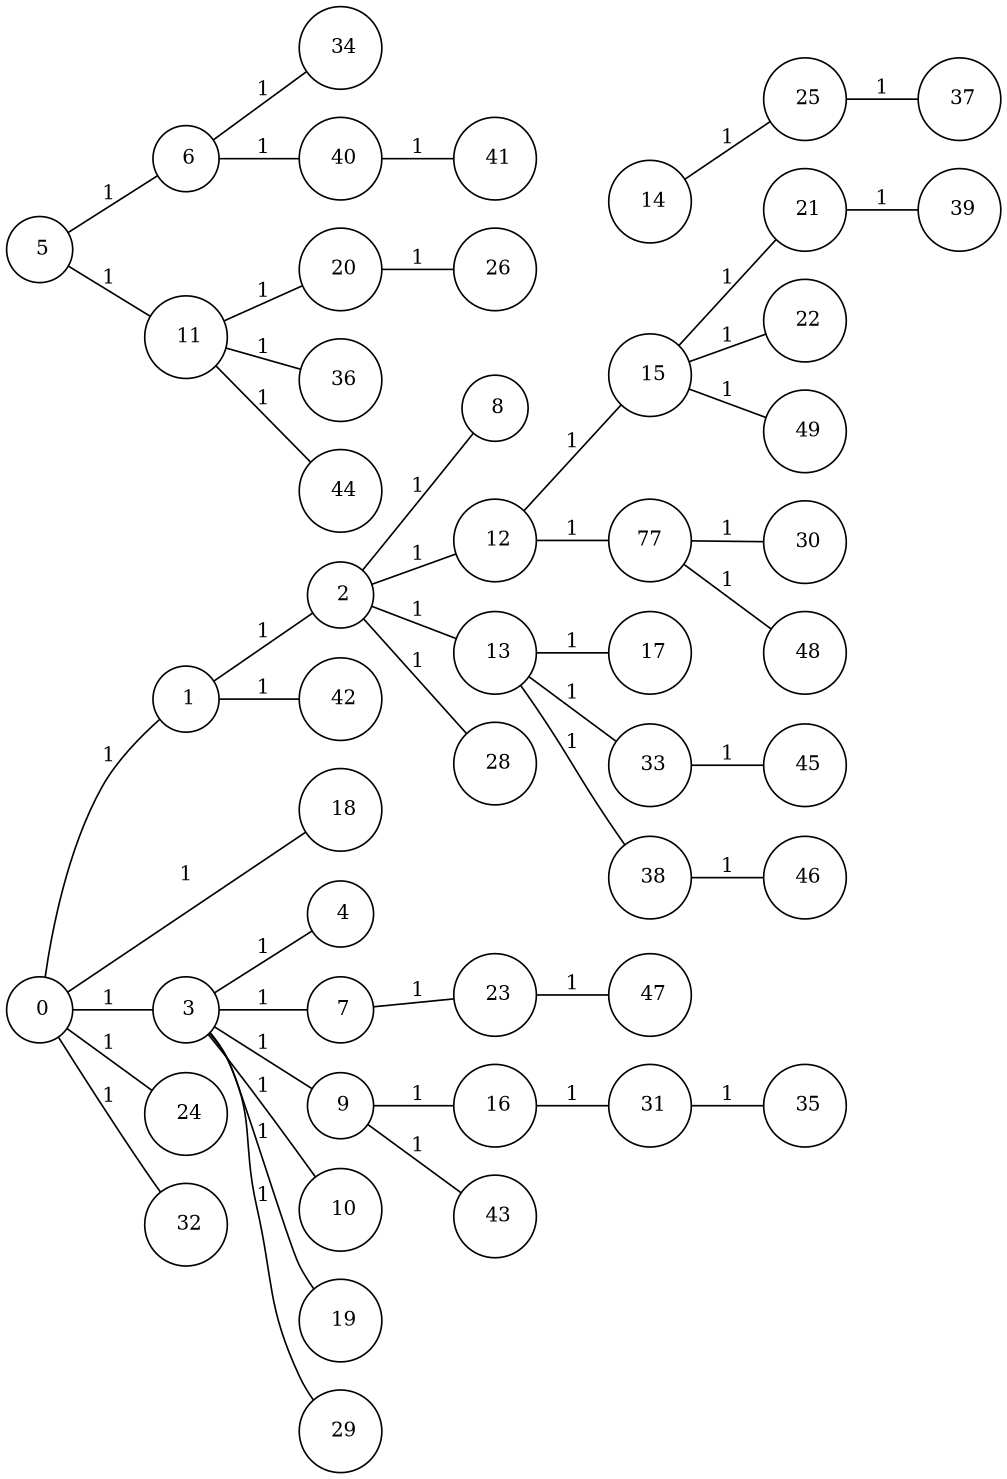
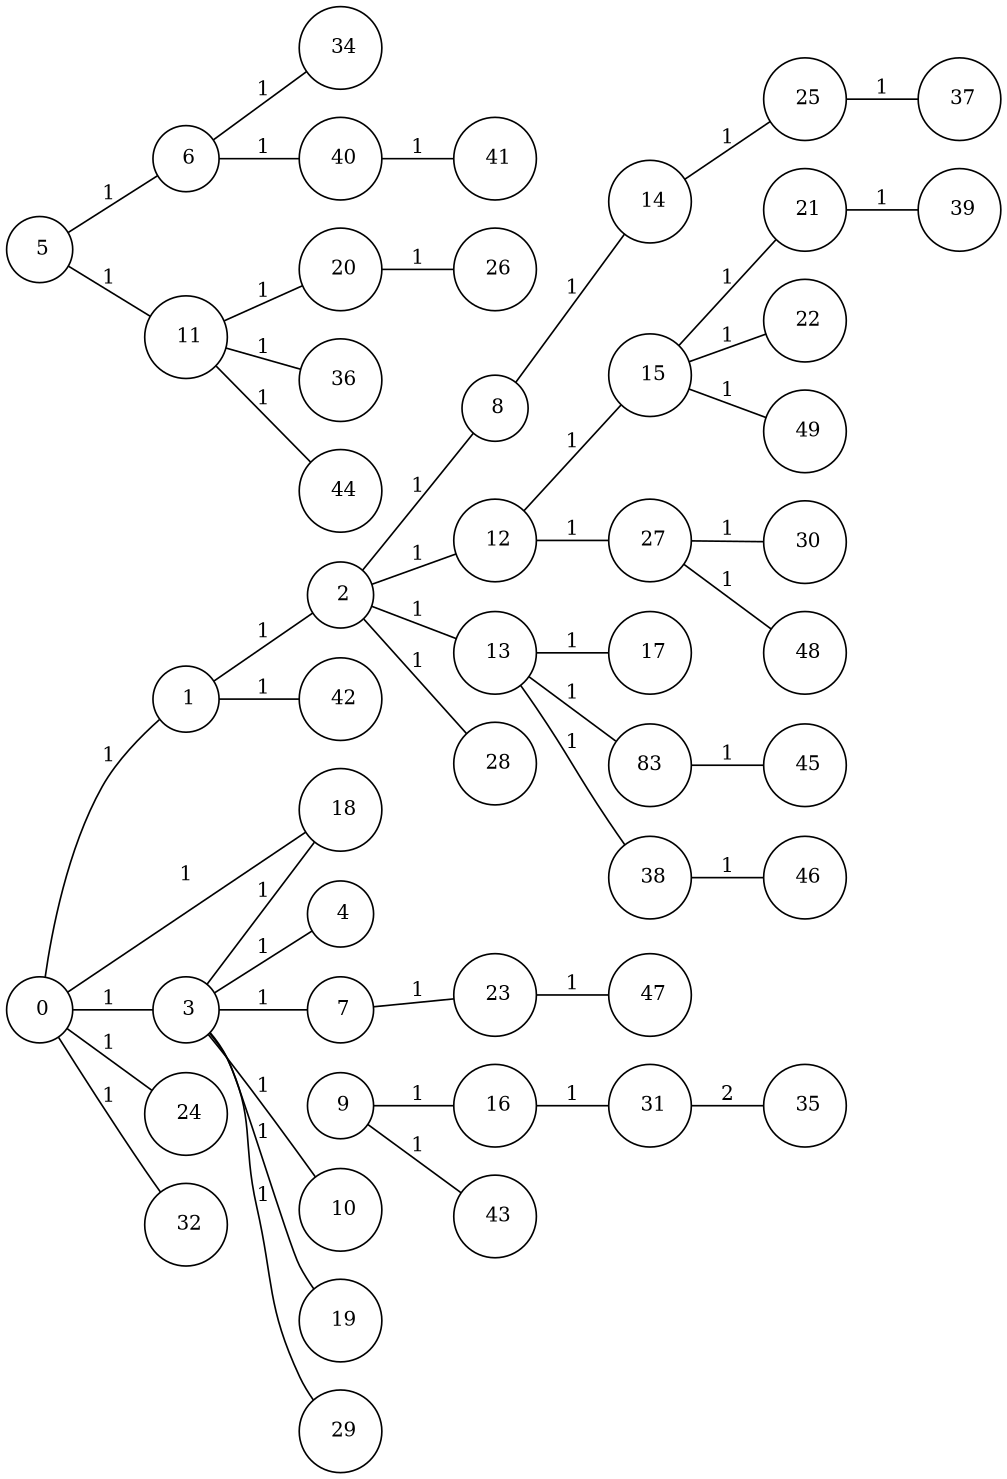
edge "14" -- "8": added, label "1"
node "77": label "77" -> "27"
node "33": label "33" -> "83"
edge "3" -- "9": now "3" -- "18"
edge "31" -- "35": label "1" -> "2"
